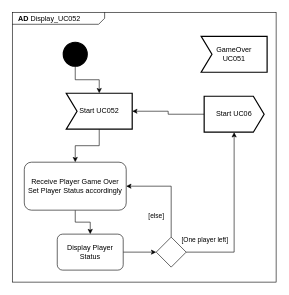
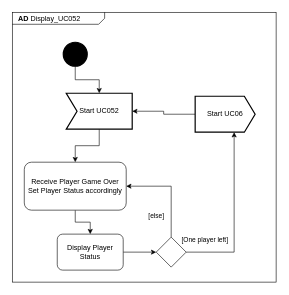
node "GameOver UC051": removed
node "Start UC06": moved (234, 114) -> (225, 114)
